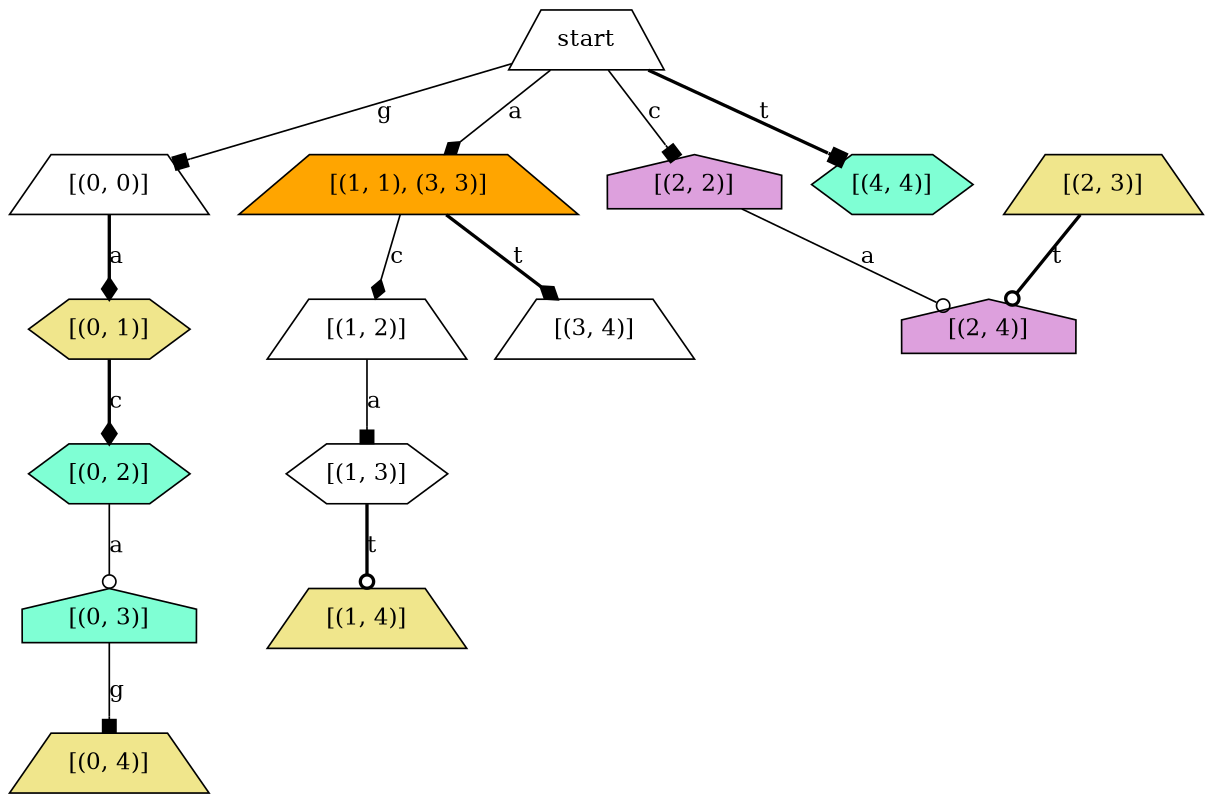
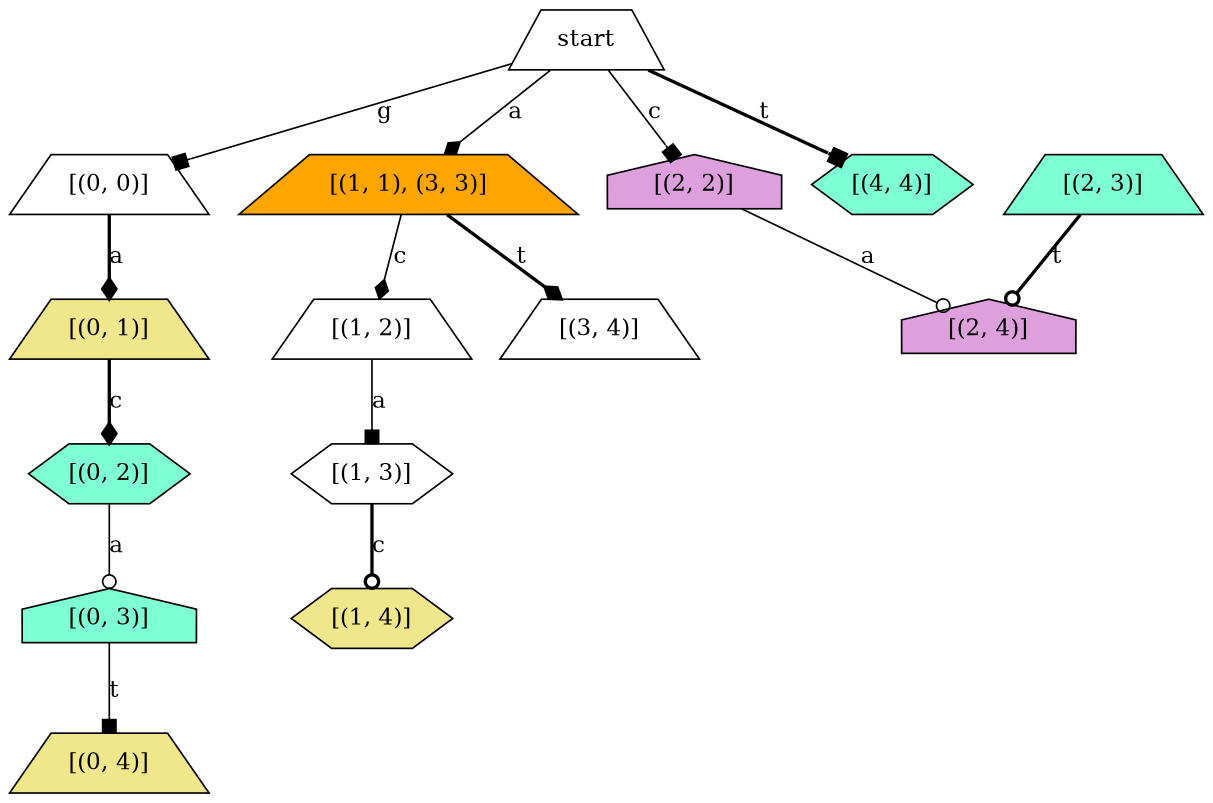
node "[(2, 3)]": fillcolor khaki -> aquamarine
node "[(0, 1)]": shape hexagon -> trapezium
edge "[(1, 3)]" -> "[(1, 4)]": label "t" -> "c"
node "[(1, 4)]": shape trapezium -> hexagon
edge "[(0, 3)]" -> "[(0, 4)]": label "g" -> "t"
